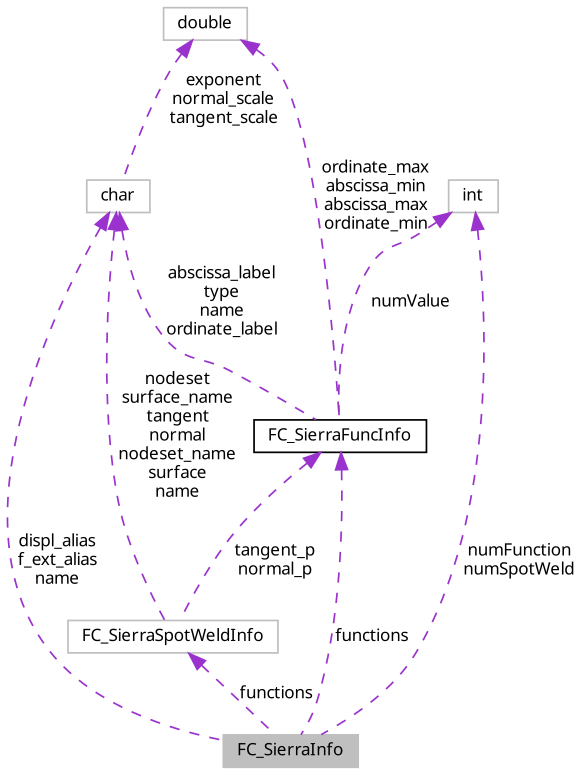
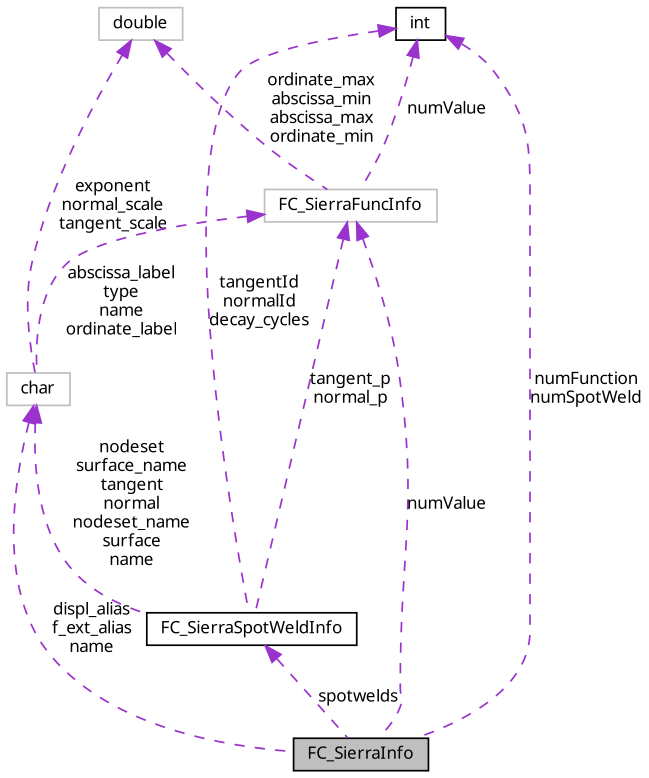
node "int": color grey75 -> black
edge "FC_SierraSpotWeldInfo" -> "int": added, label "tangentId normalId decay_cycles"
edge "FC_SierraFuncInfo" -> "char": reversed
node "FC_SierraFuncInfo": color black -> grey75
node "FC_SierraSpotWeldInfo": color grey75 -> black
edge "FC_SierraInfo" -> "FC_SierraFuncInfo": label "functions" -> "numValue"
edge "FC_SierraInfo" -> "FC_SierraSpotWeldInfo": label "functions" -> "spotwelds"
node "FC_SierraInfo": color grey75 -> black
